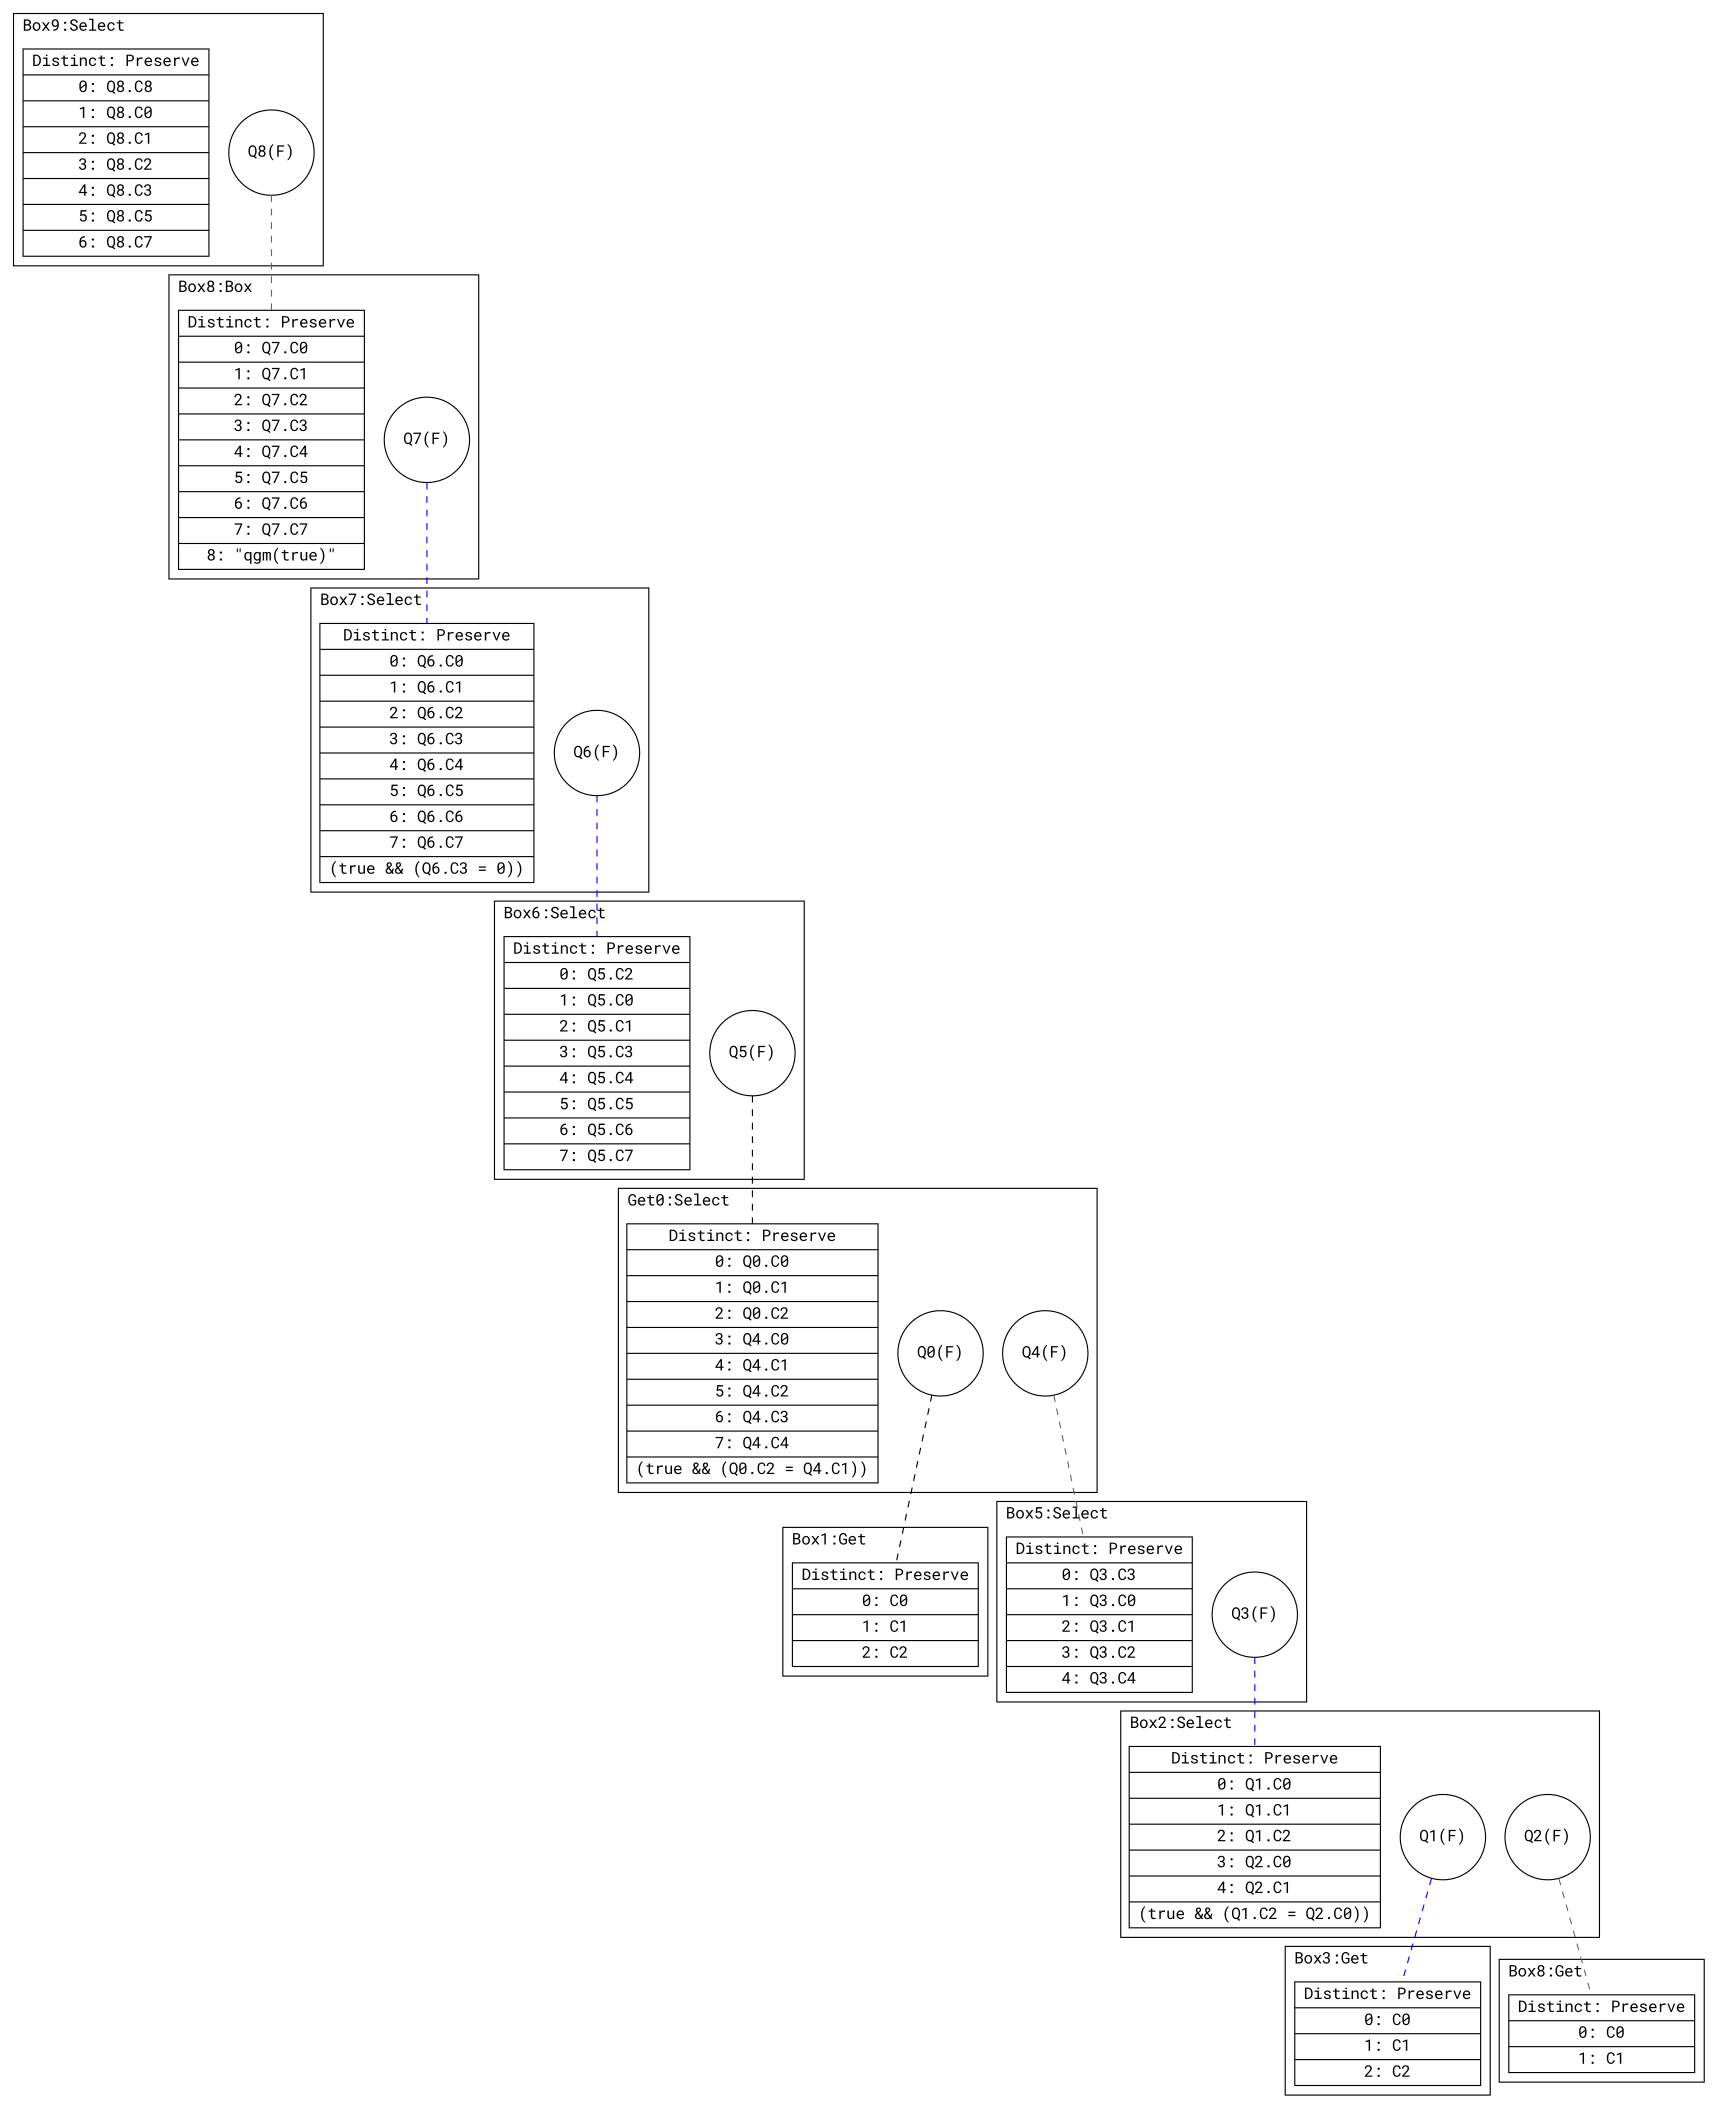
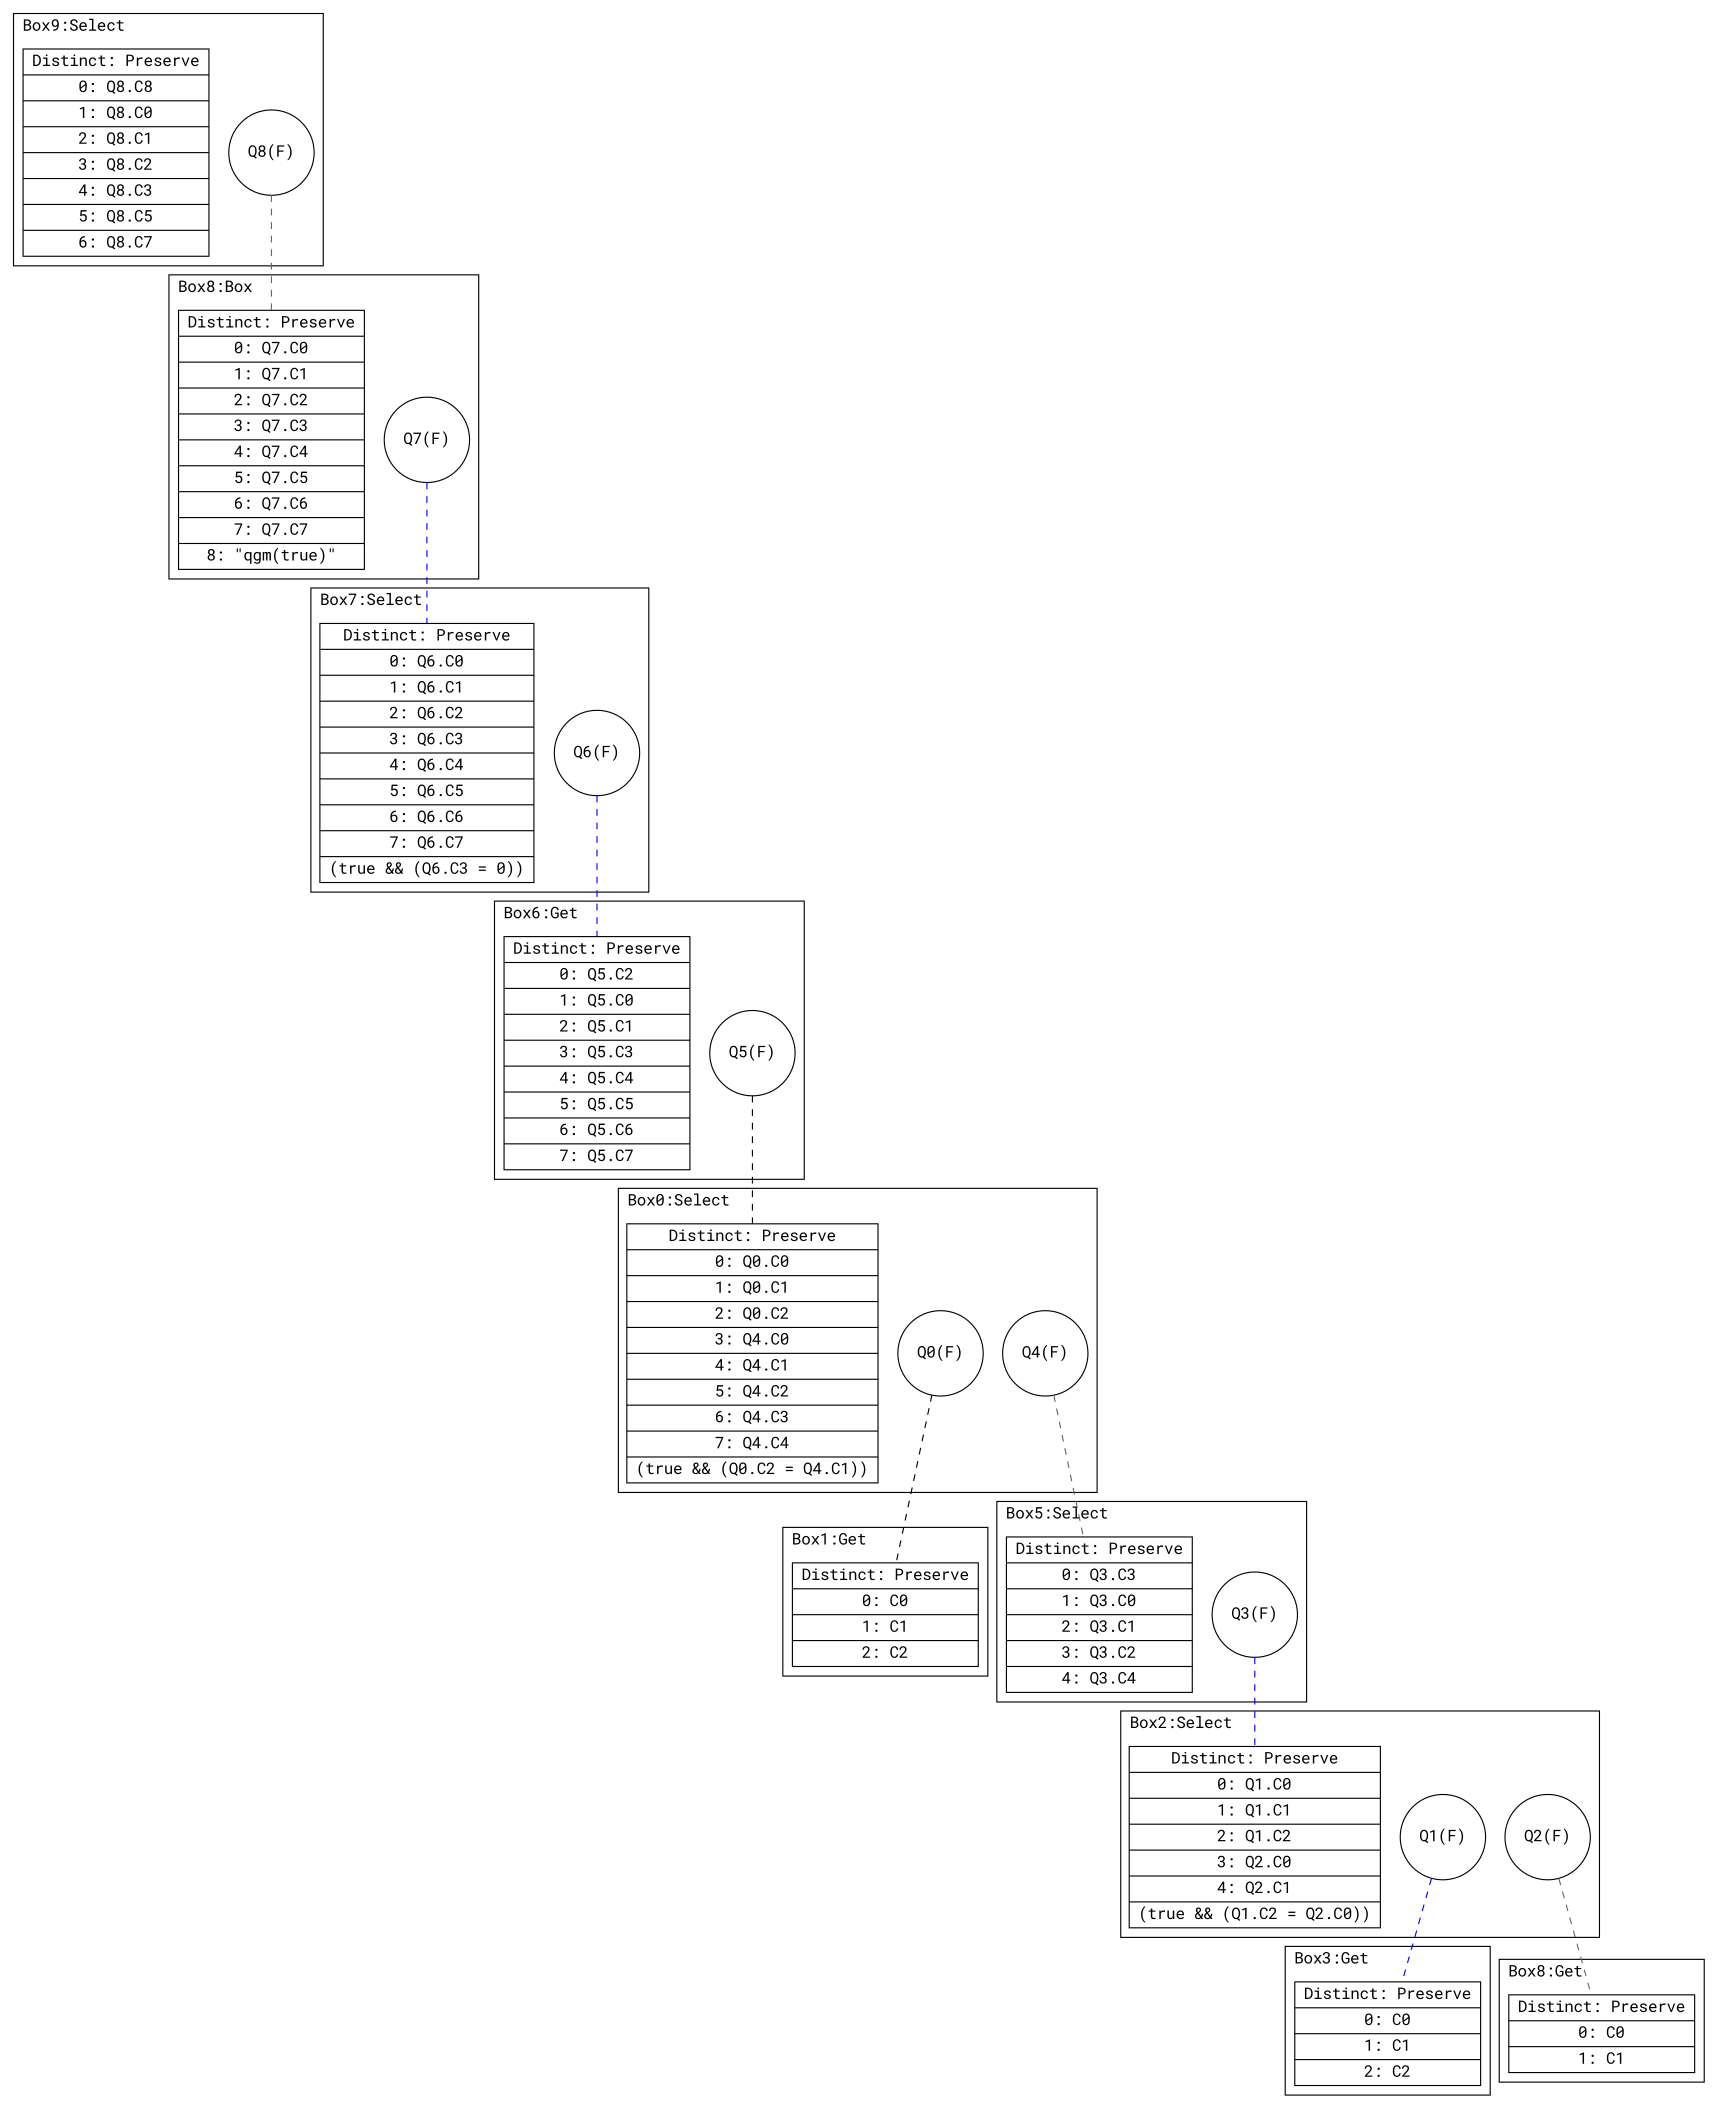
cluster "Box6:Select": label "Box6:Select" -> "Box6:Get"
cluster "Get0:Select": label "Get0:Select" -> "Box0:Select"
